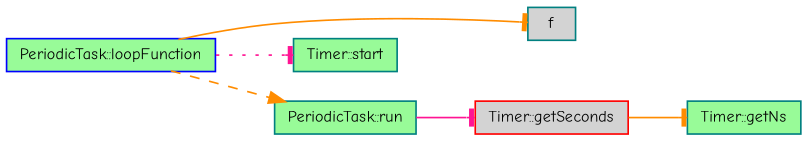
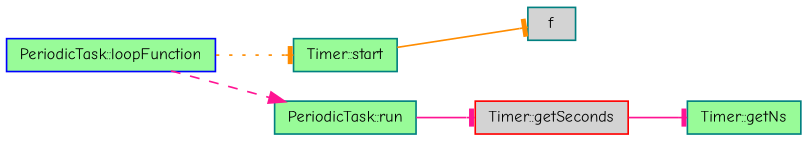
edge "PeriodicTask::loopFunction" -> "f": now "Timer::start" -> "f"
edge "PeriodicTask::loopFunction" -> "Timer::start": color deeppink -> darkorange
edge "PeriodicTask::loopFunction" -> "PeriodicTask::run": color darkorange -> deeppink
edge "Timer::getSeconds" -> "Timer::getNs": color darkorange -> deeppink
